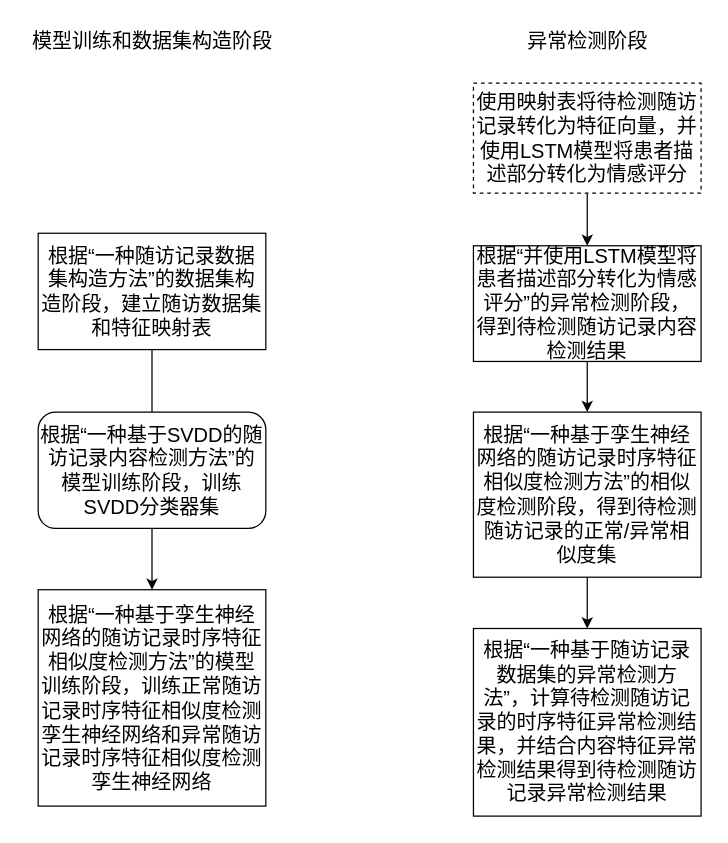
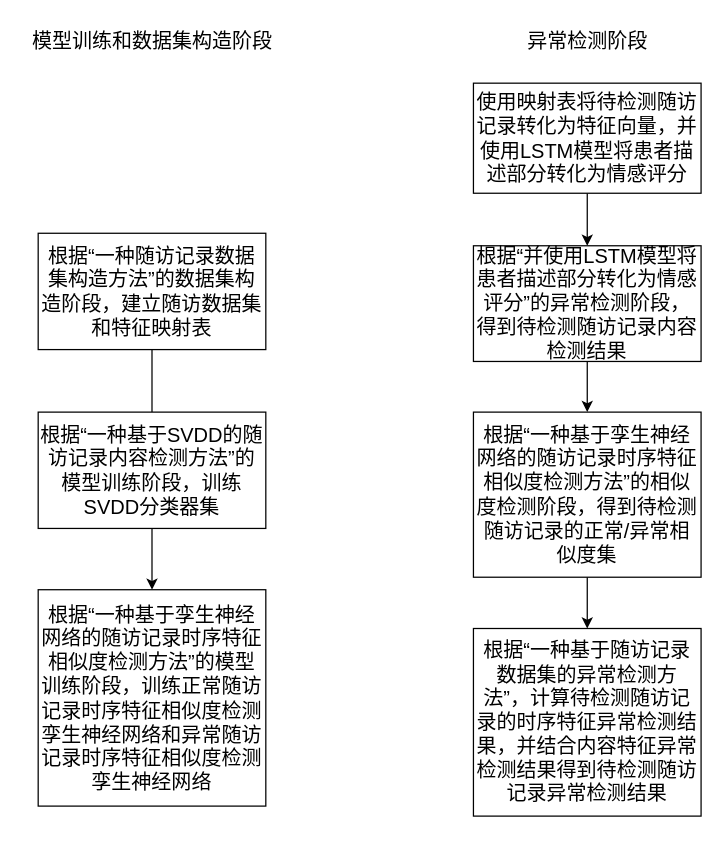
node "使用映射表将待检测随访记录转化为特征向量，并使用LSTM模型将患者描述部分转化为情感评分": style dashed -> solid
node "根据“一种基于SVDD的随访记录内容检测方法”的模型训练阶段，训练SVDD分类器集": shape rounded rectangle -> rectangle
